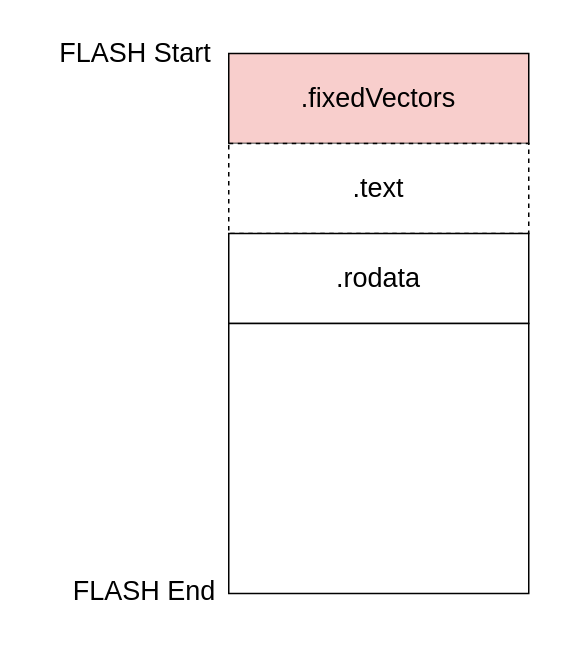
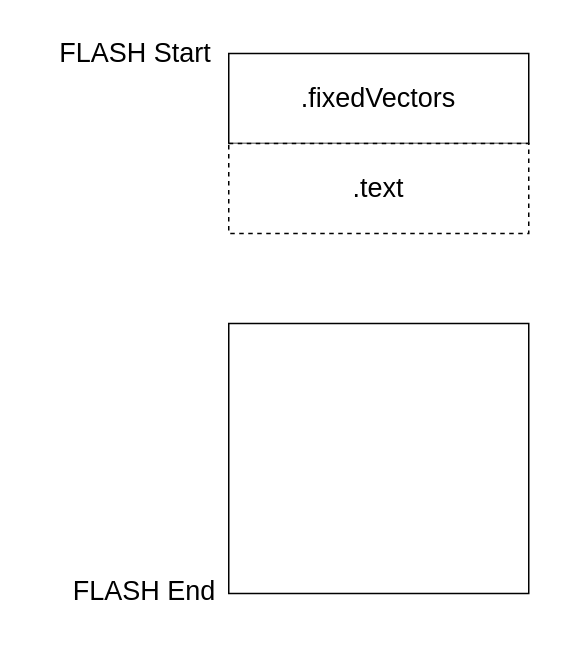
node ".fixedVectors": fillcolor #f8cecc -> #ffffff
node ".rodata": removed
